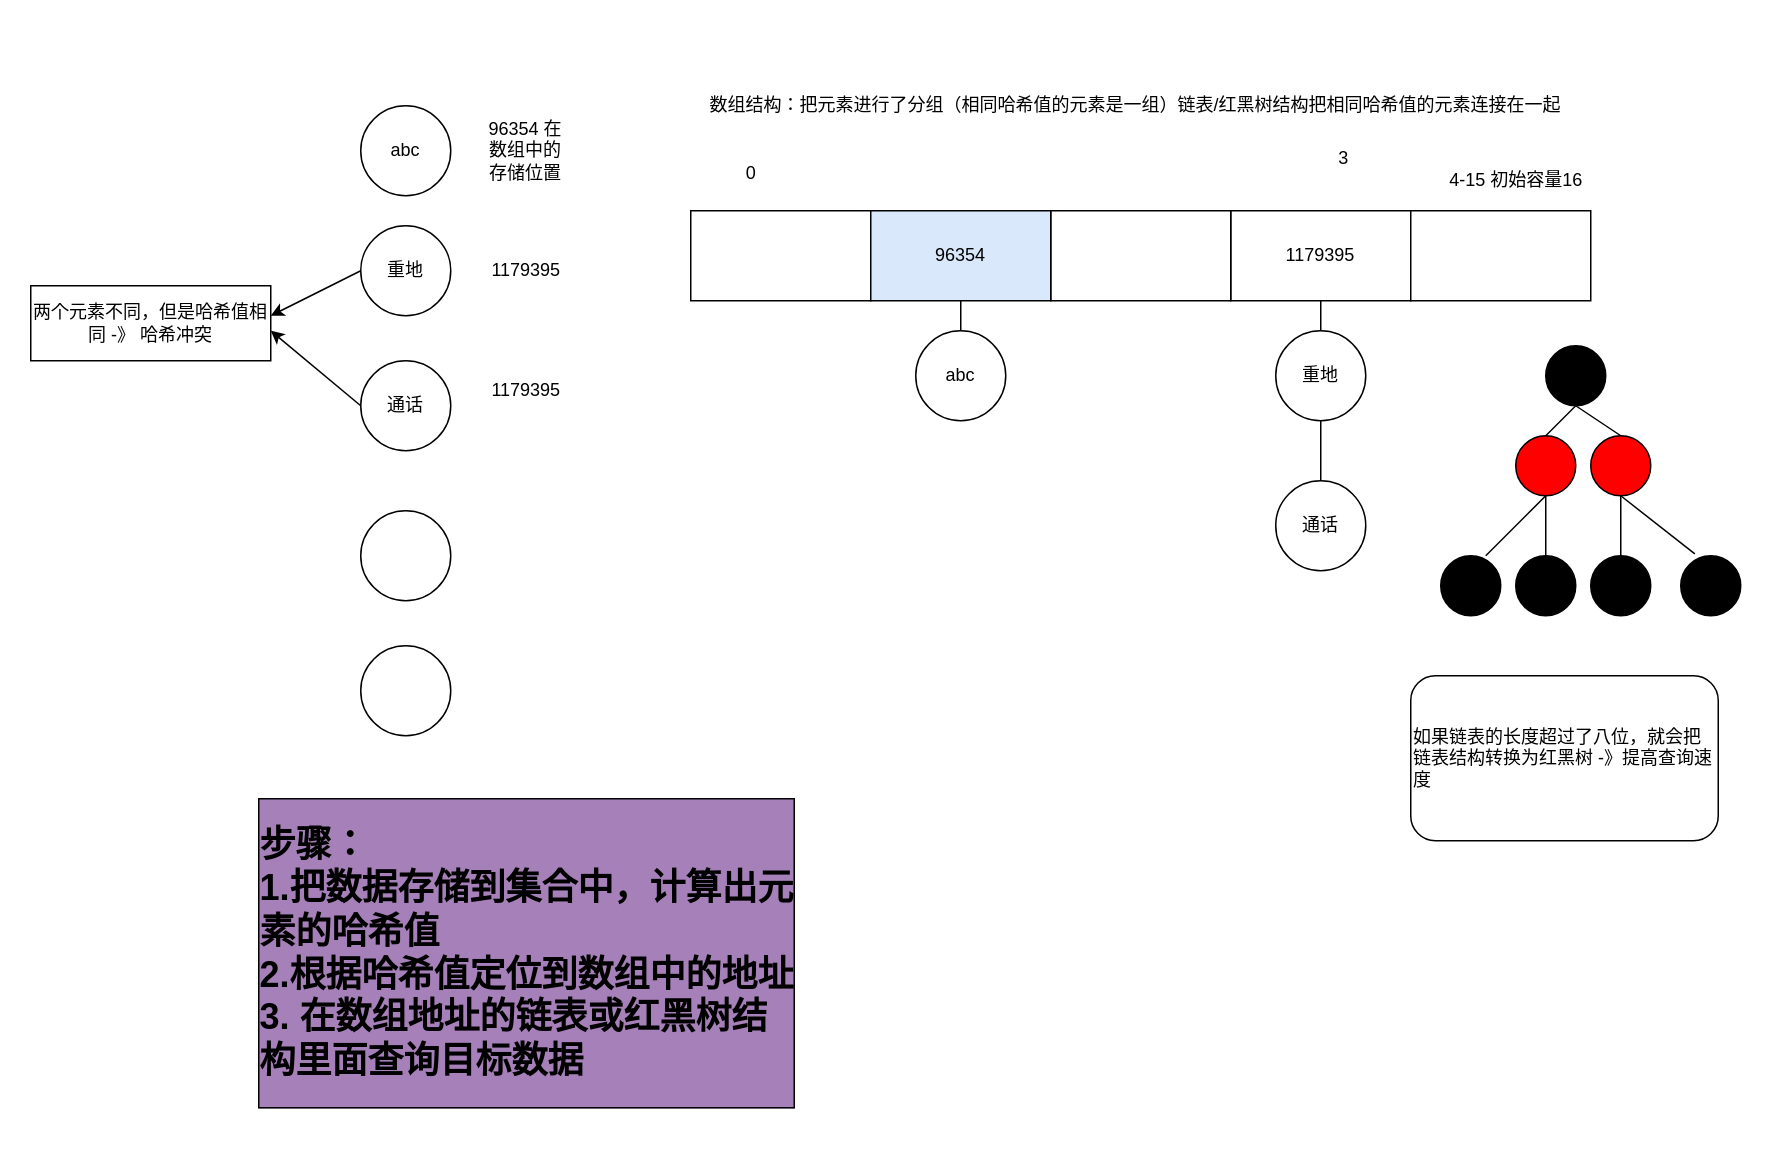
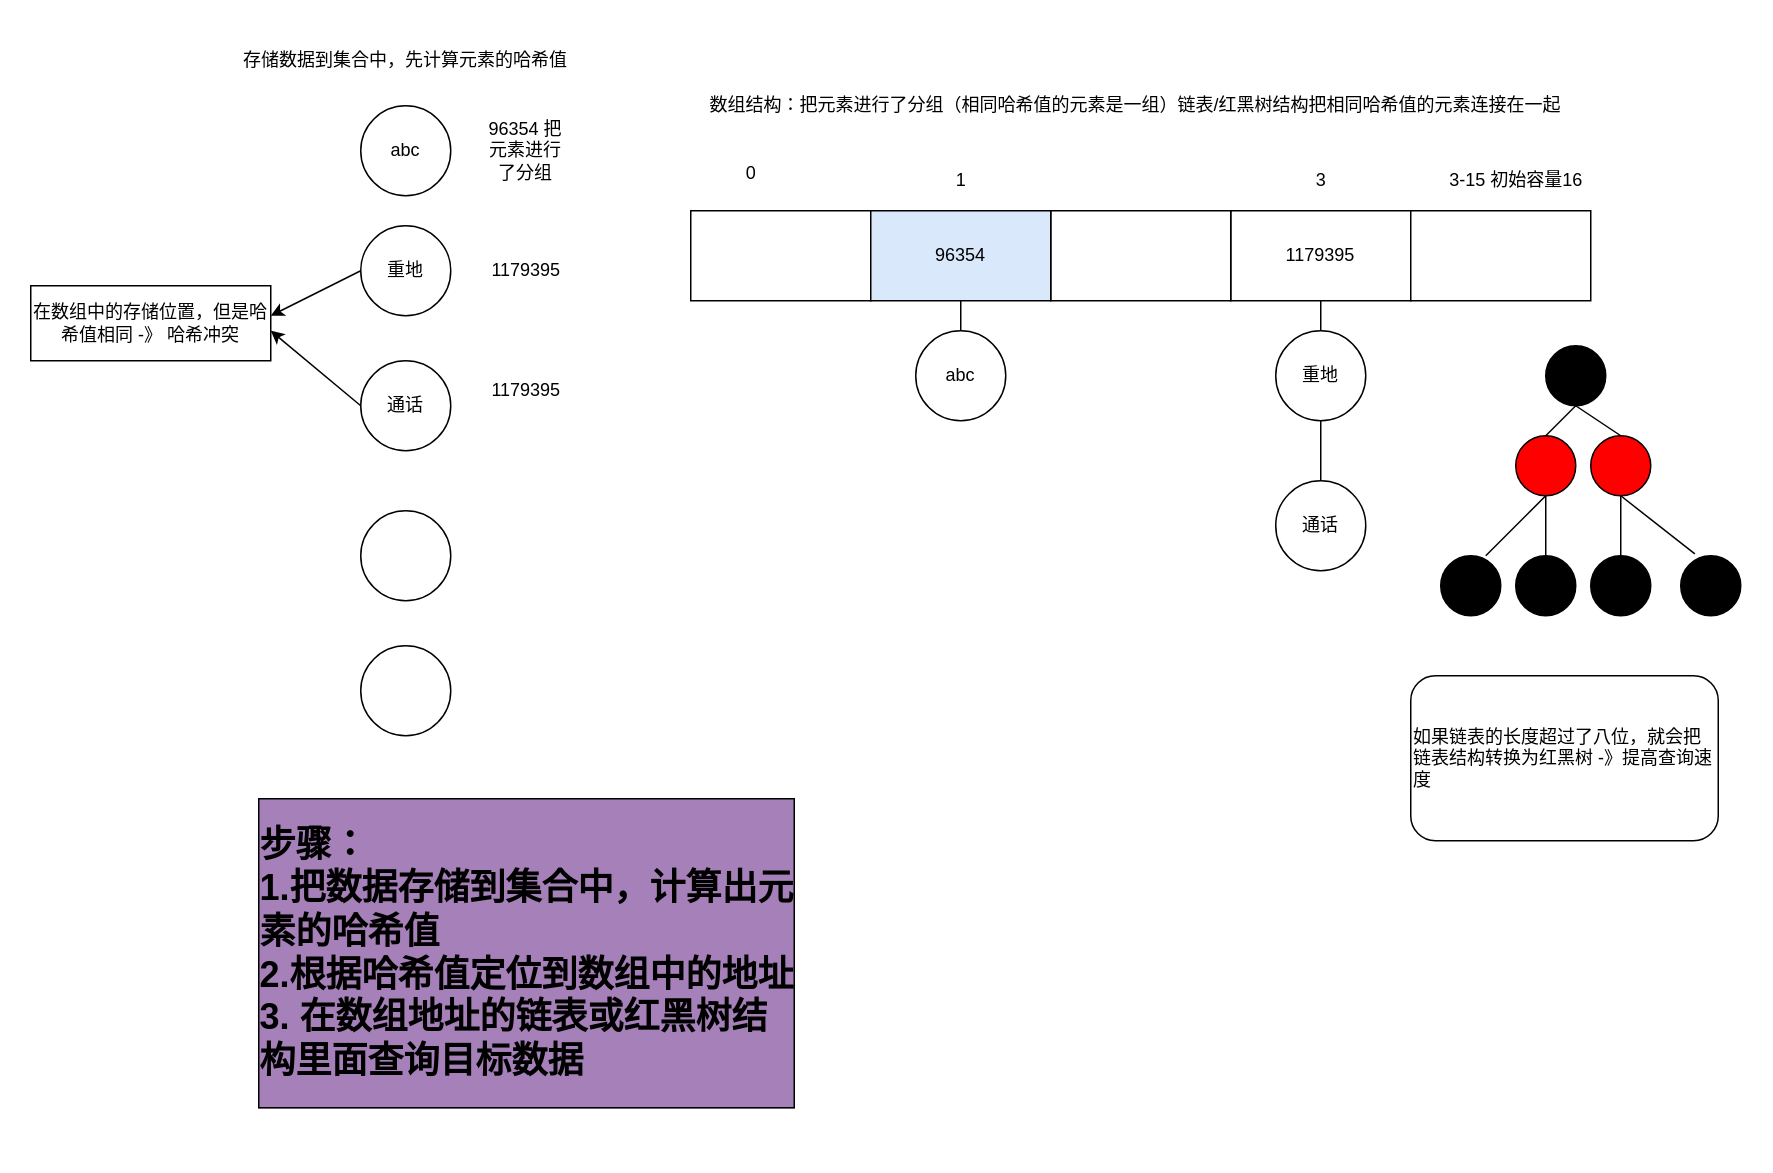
node "存储数据到集合中，先计算元素的哈希值": added
node "96354 在数组中的存储位置": label "96354 在数组中的存储位置" -> "96354 把元素进行了分组"
node "3": moved (1343, 158) -> (1321, 181)
node "1": added
node "4-15 初始容量16": label "4-15 初始容量16" -> "3-15 初始容量16"
node "两个元素不同，但是哈希值相同 -》 哈希冲突": label "两个元素不同，但是哈希值相同 -》 哈希冲突" -> "在数组中的存储位置，但是哈希值相同 -》 哈希冲突"
